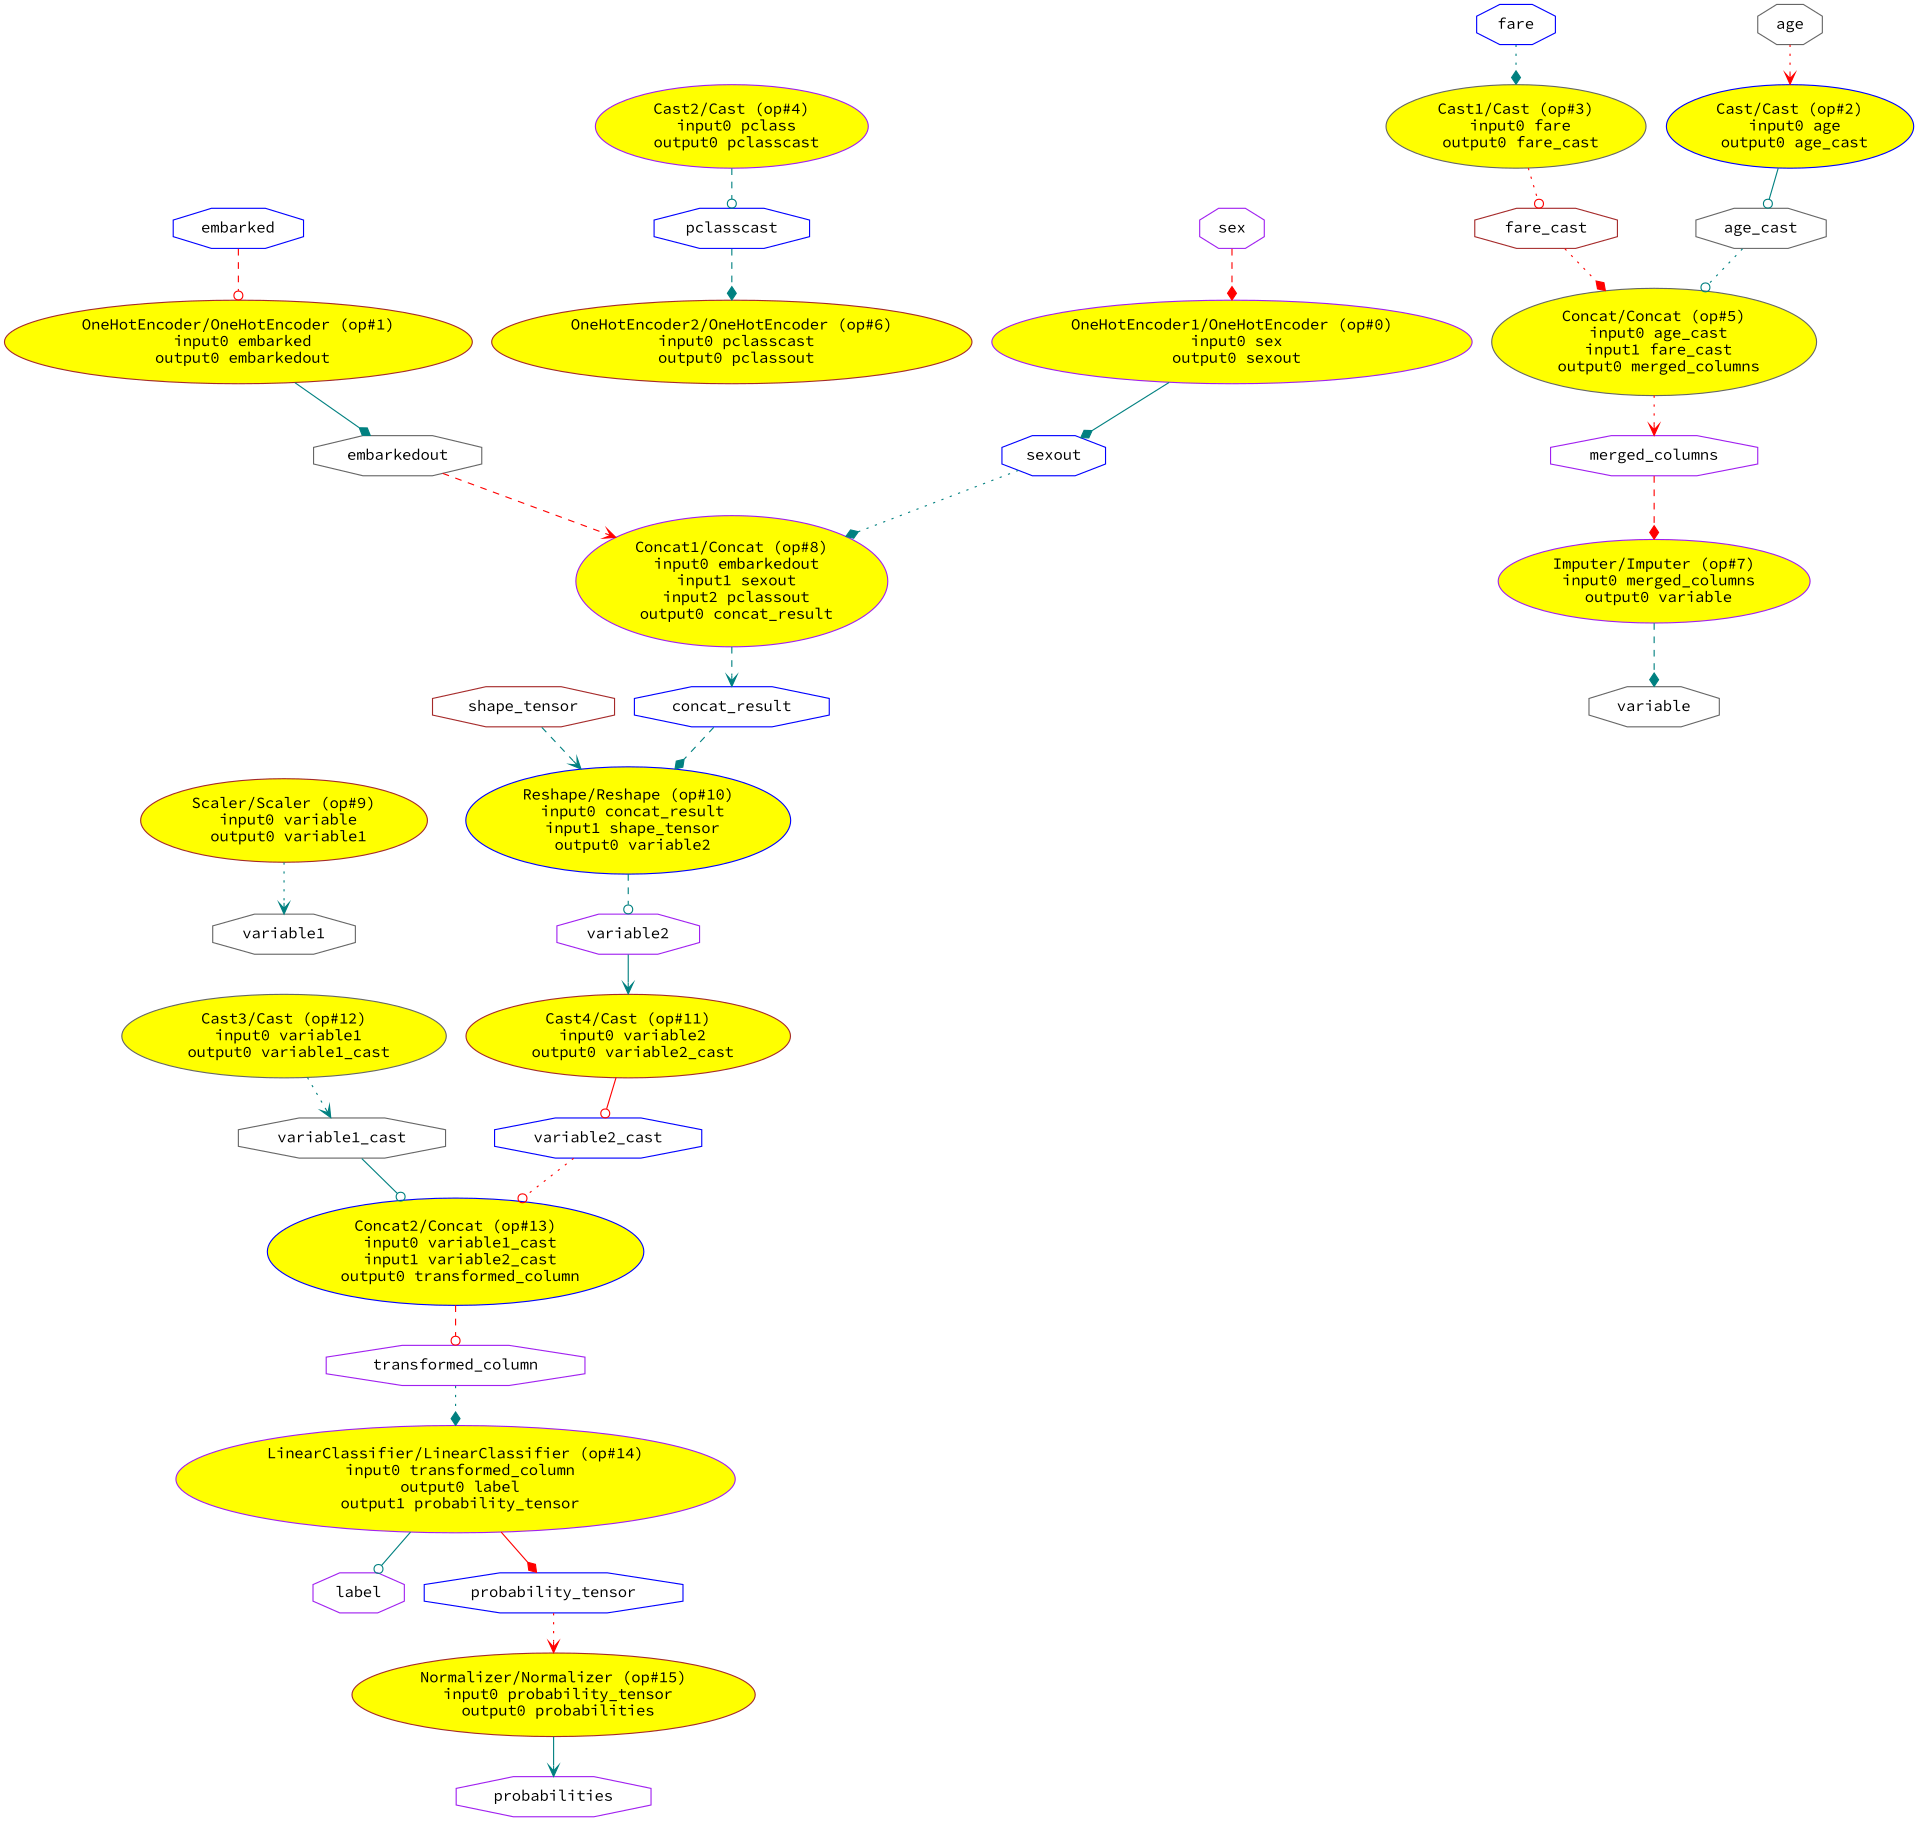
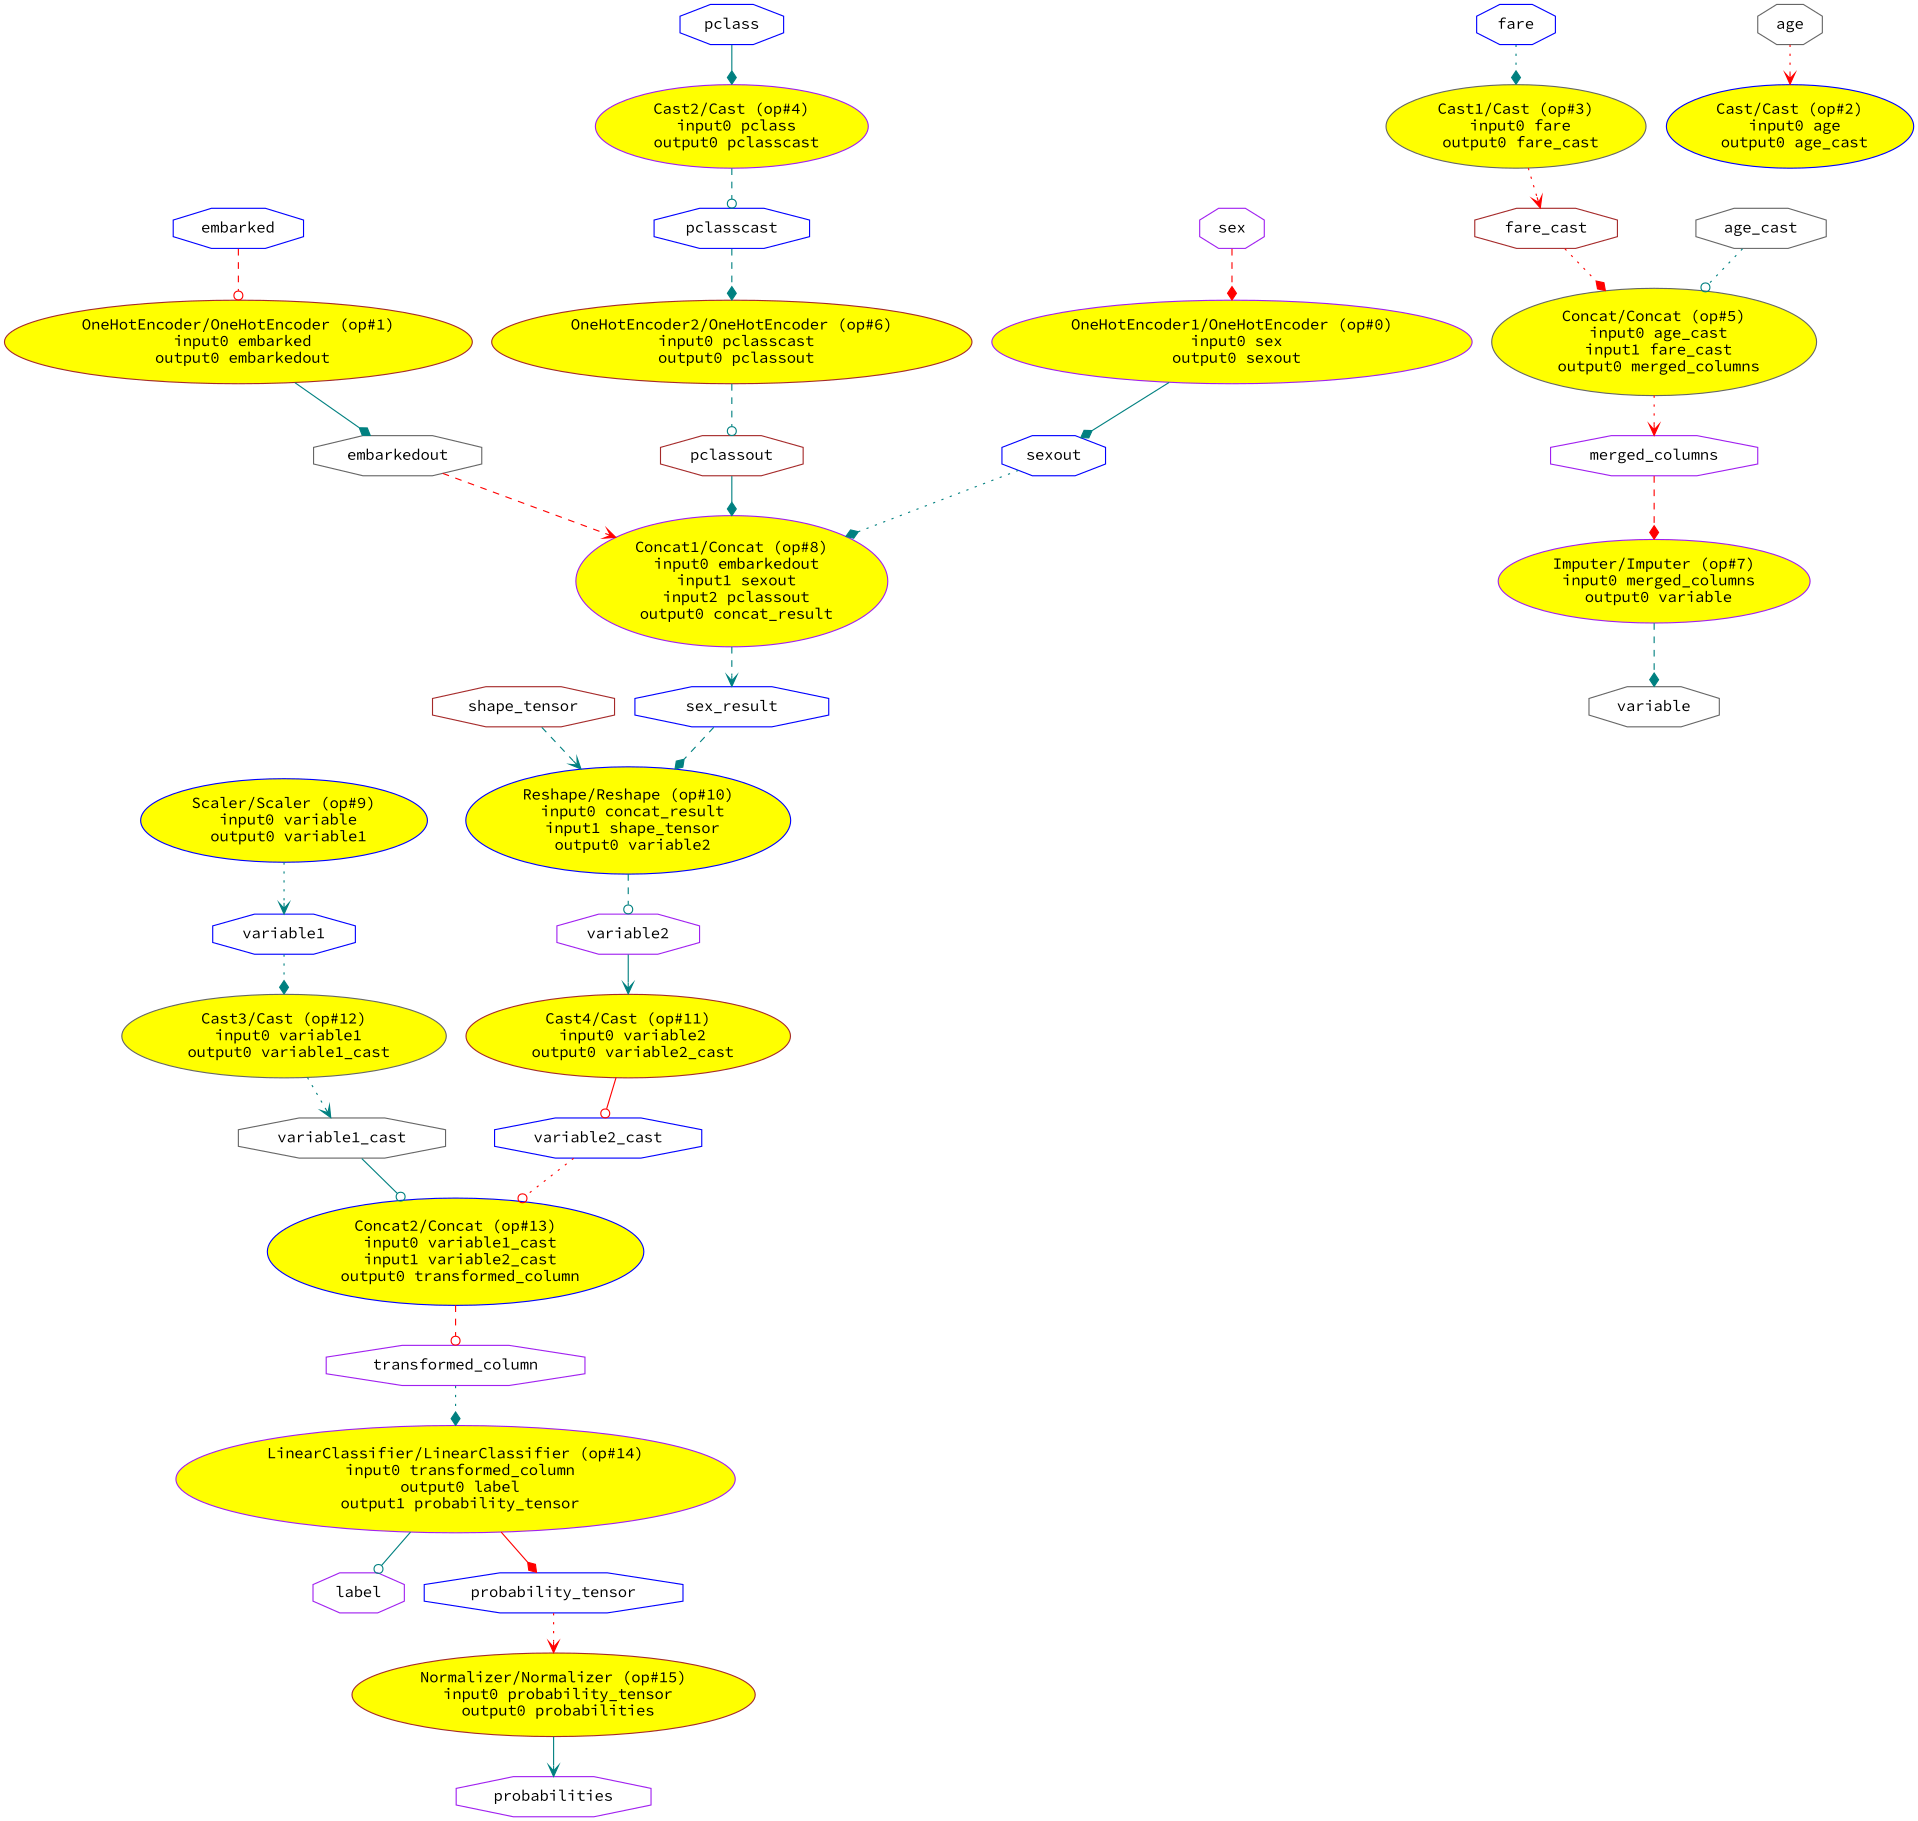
node "pclass": added
edge "Cast1/Cast (op#3) input0 fare output0 fare_cast" -> "fare_cast": arrowhead odot -> vee
edge "Cast/Cast (op#2) input0 age output0 age_cast" -> "age_cast": removed
node "pclassout": added
node "concat_result": label "concat_result" -> "sex_result"
node "Scaler/Scaler (op#9) input0 variable output0 variable1": color brown -> blue
node "variable1": color gray40 -> blue
edge "variable1" -> "Cast3/Cast (op#12) input0 variable1 output0 variable1_cast": added
